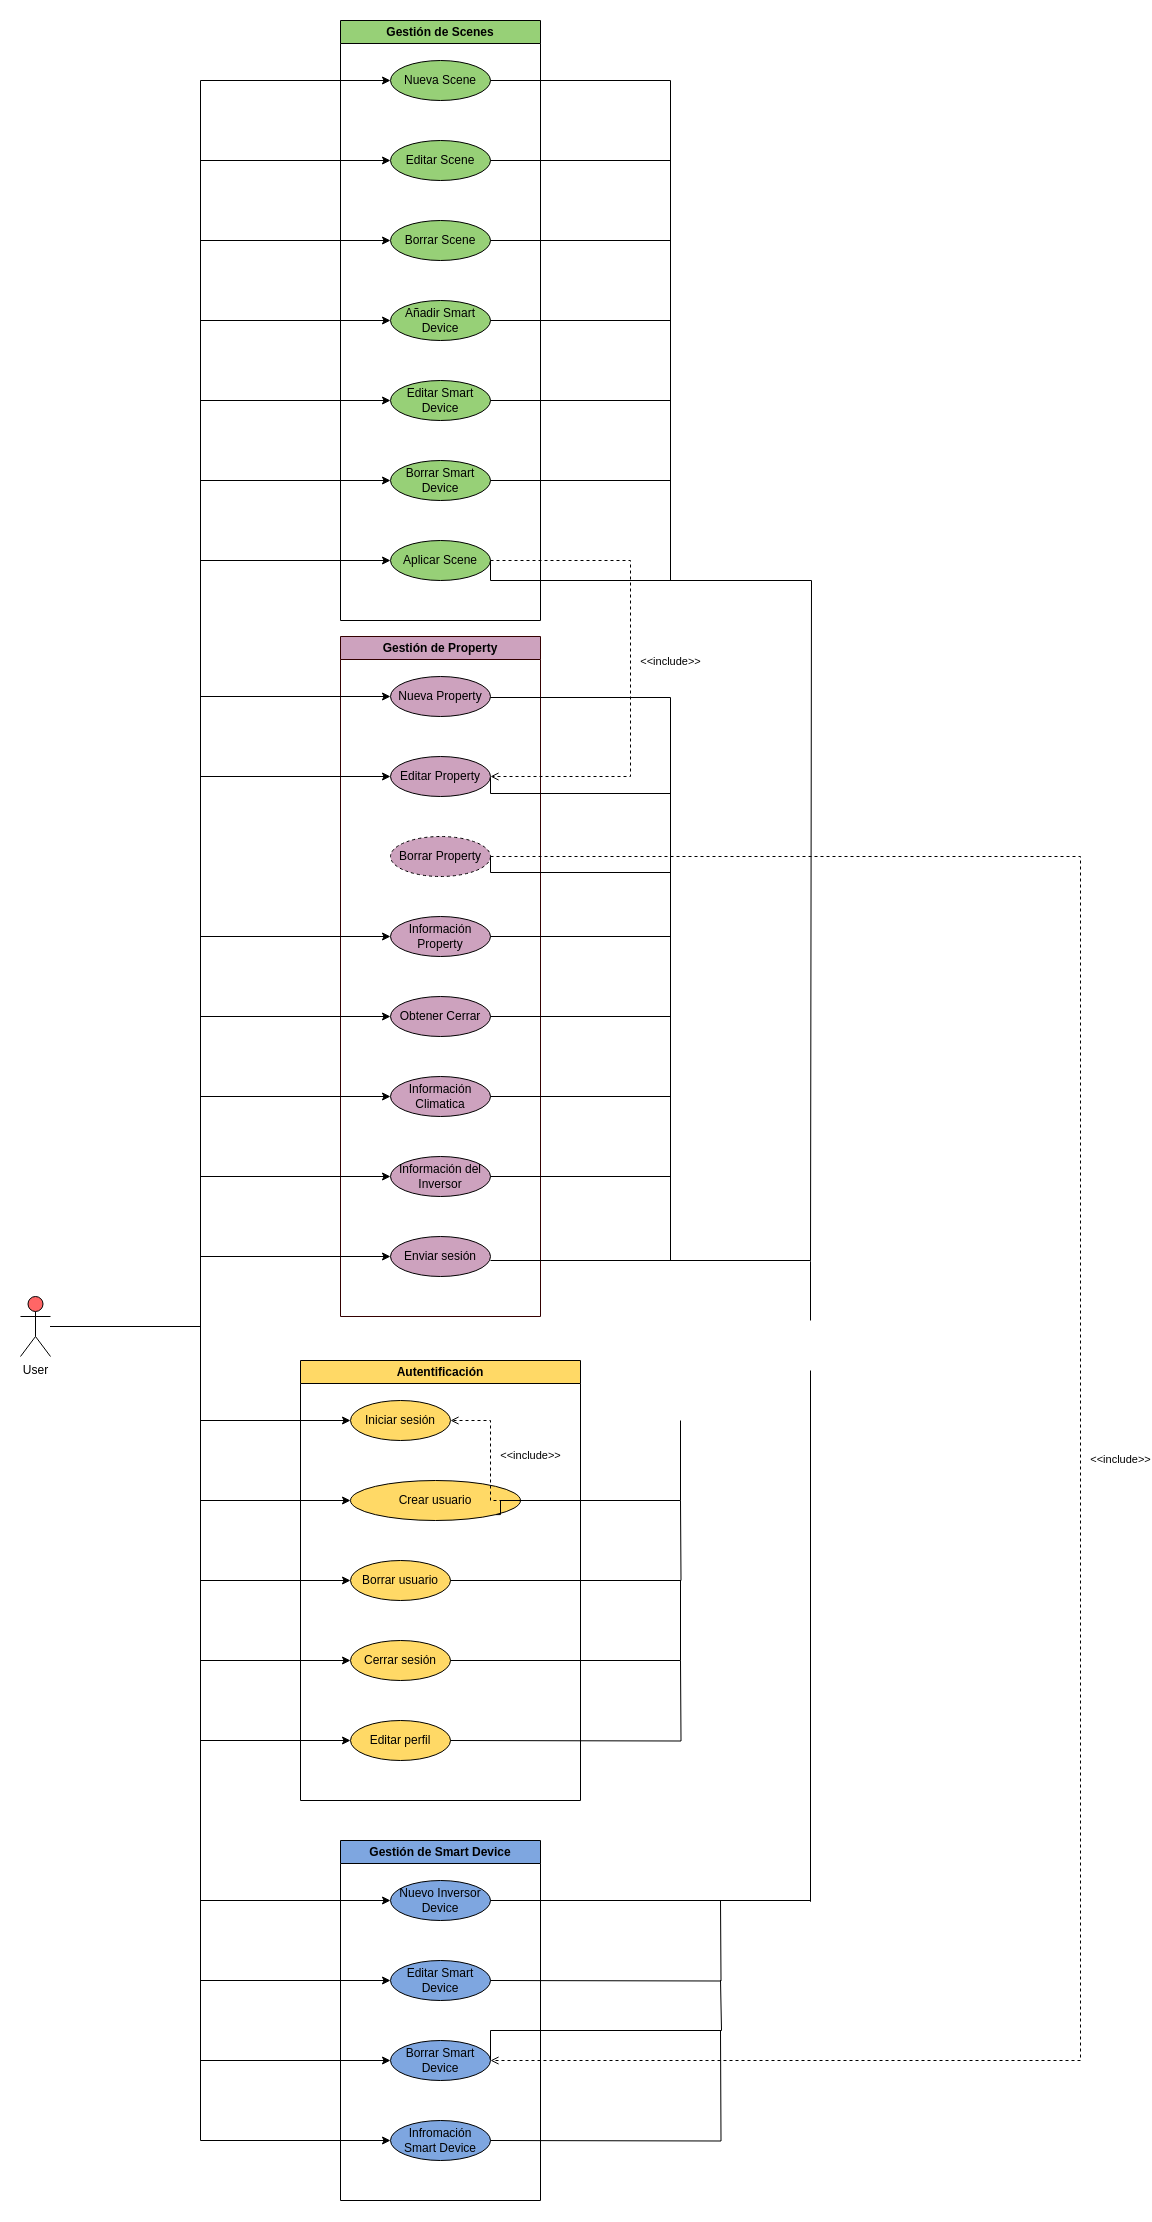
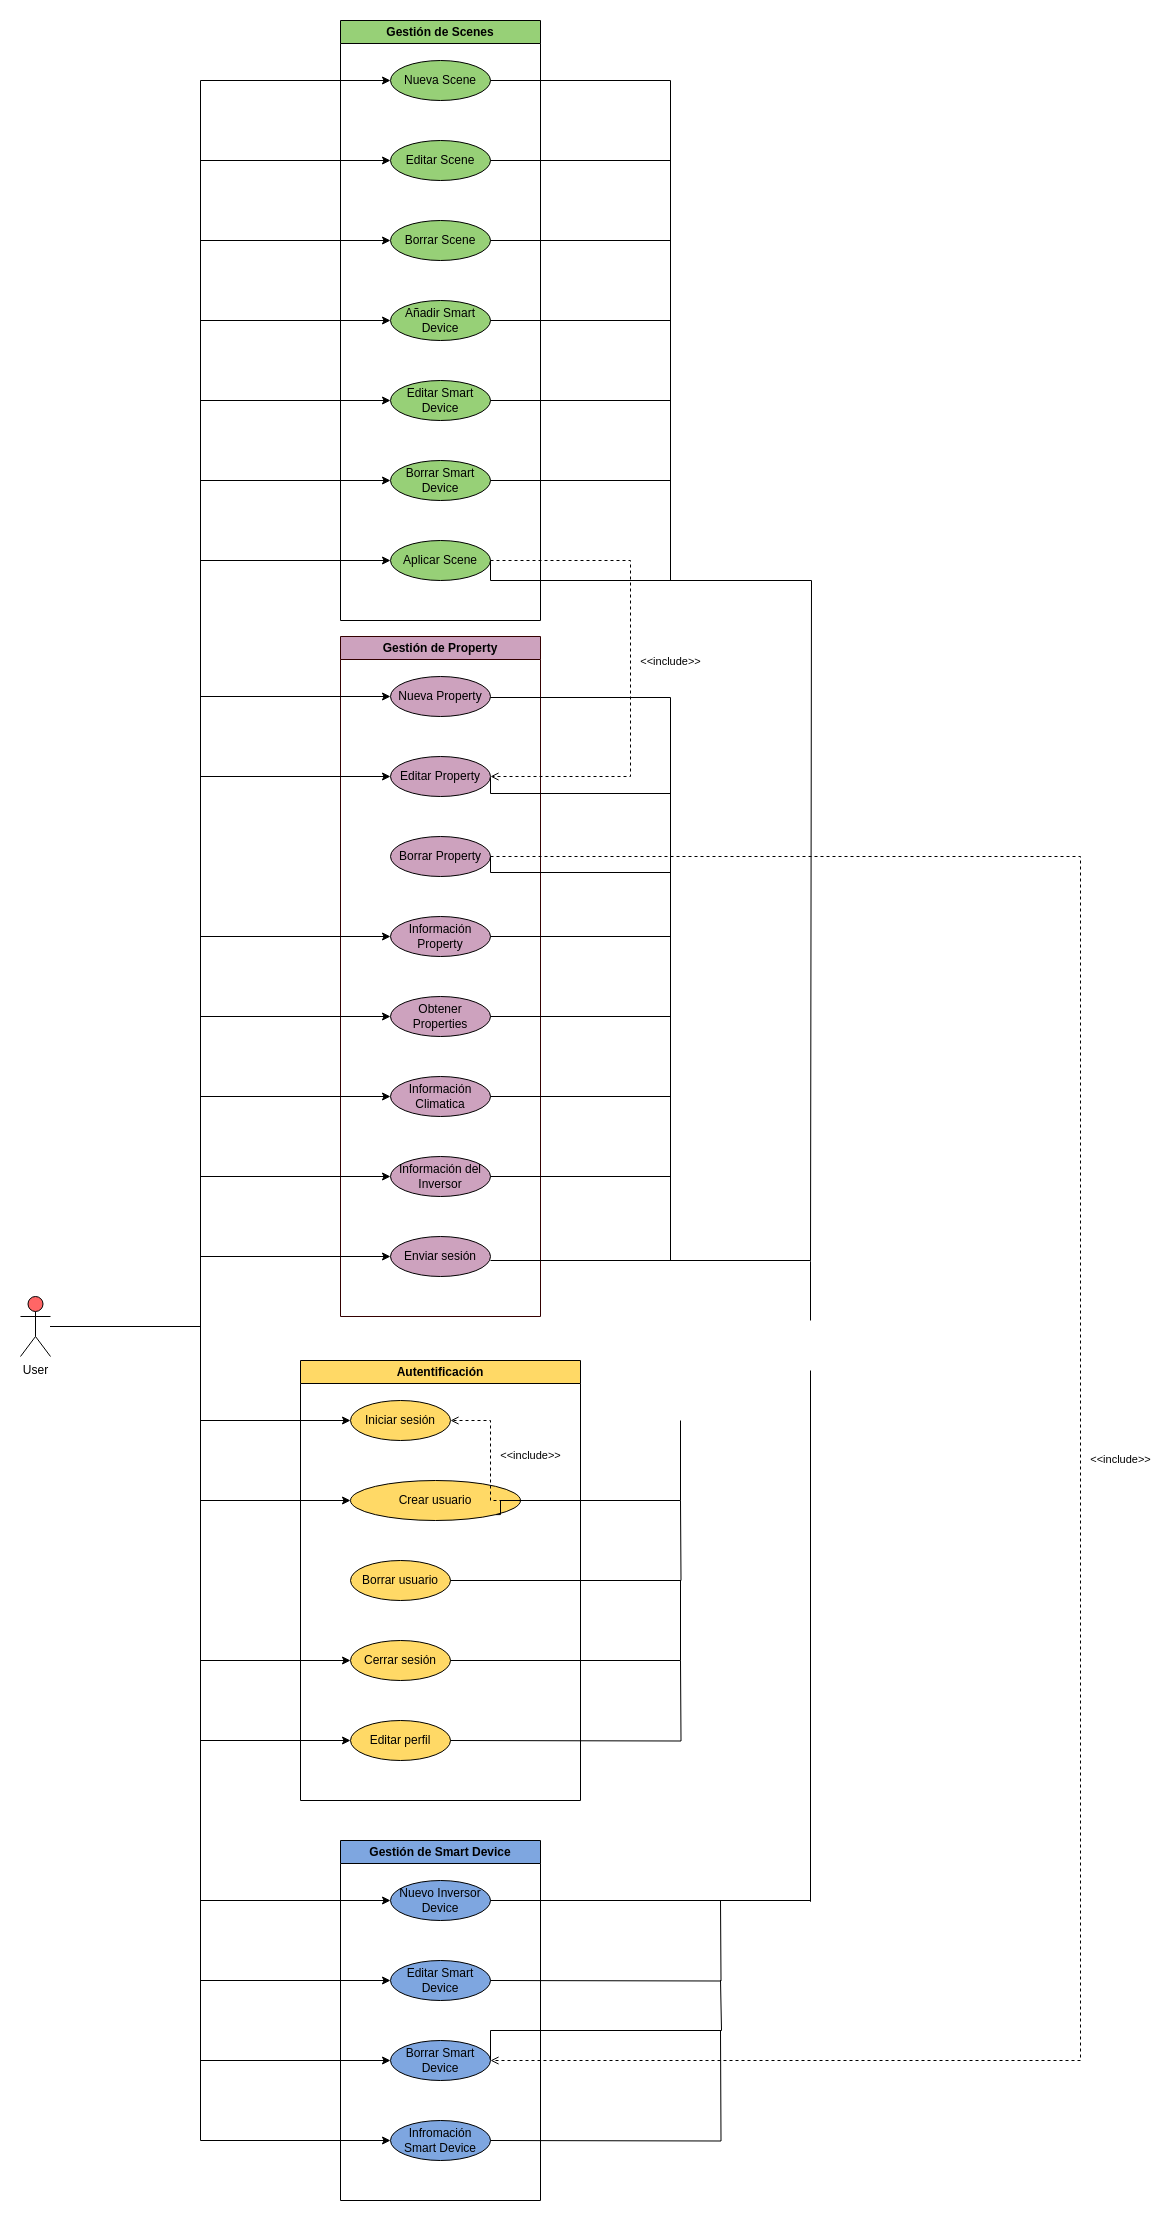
node "Borrar Property": style dashed -> solid
node "Obtener Cerrar": label "Obtener Cerrar" -> "Obtener Properties"
edge "User" -> "Borrar usuario": removed
